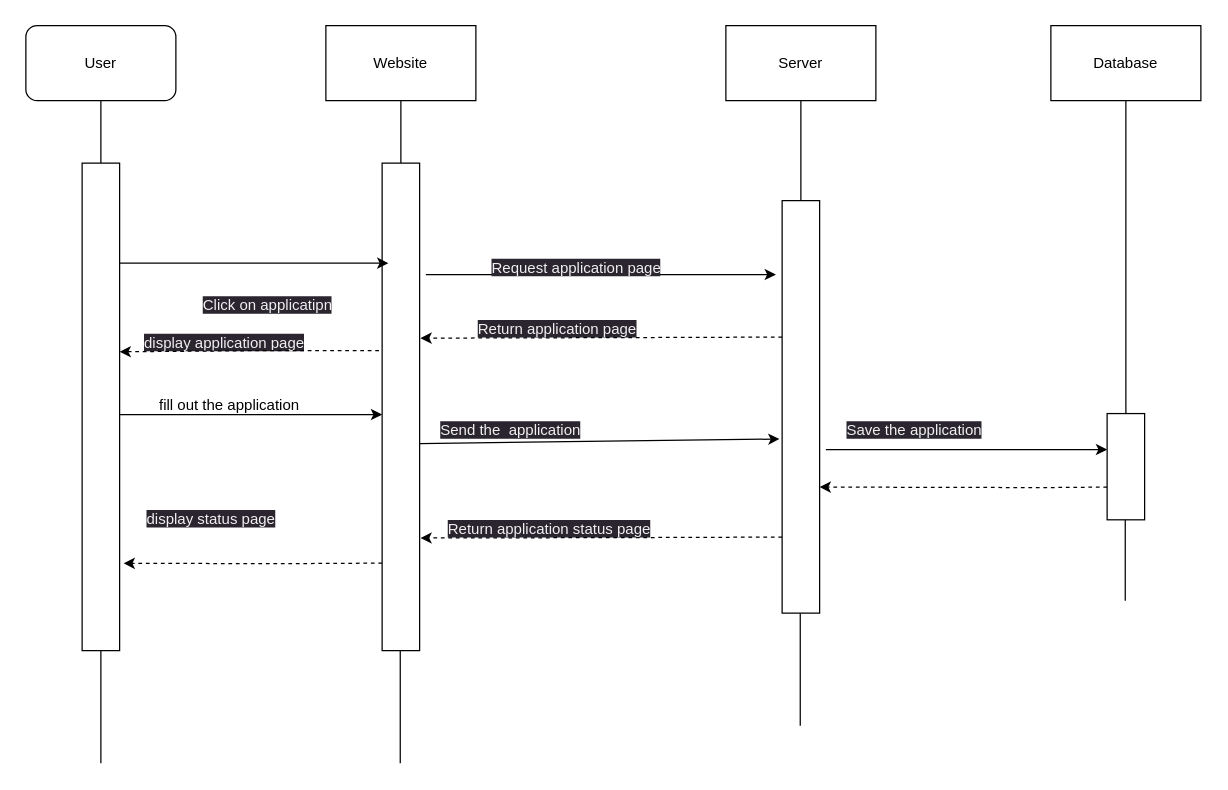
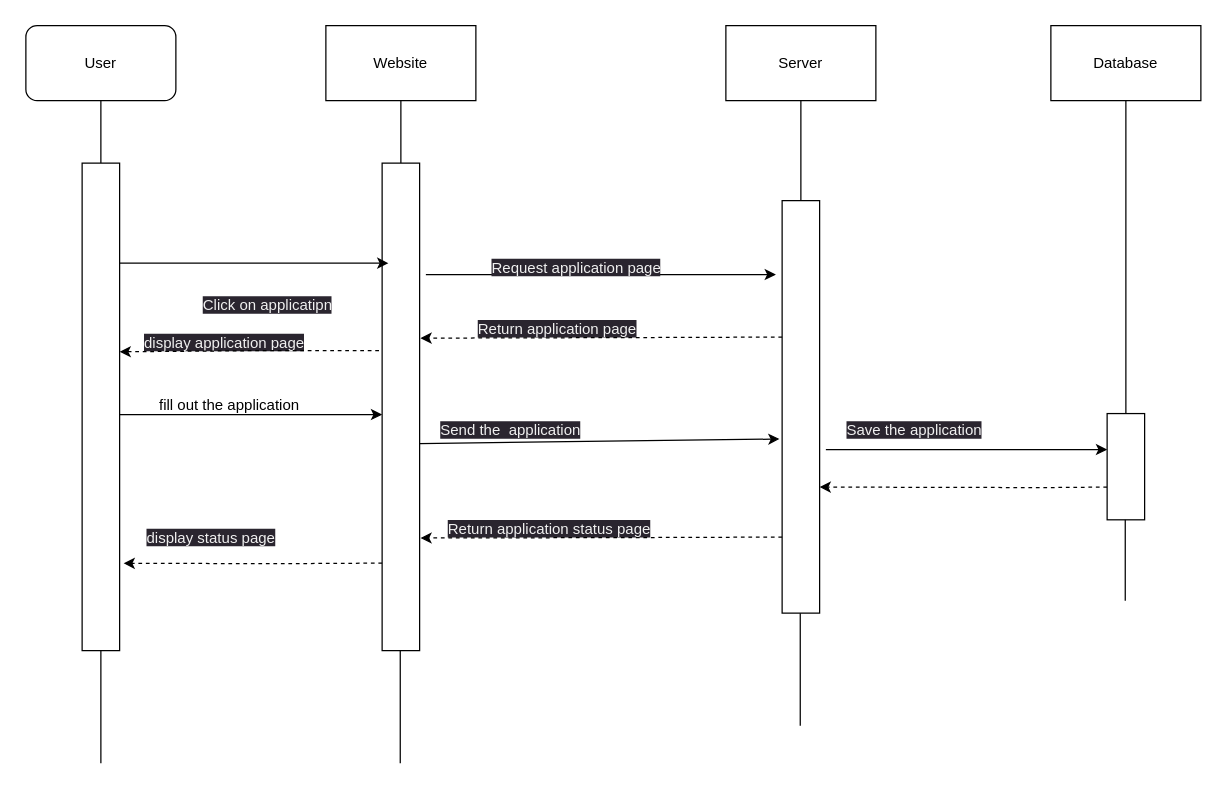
node "display status page": moved (257, 515) -> (257, 533)
